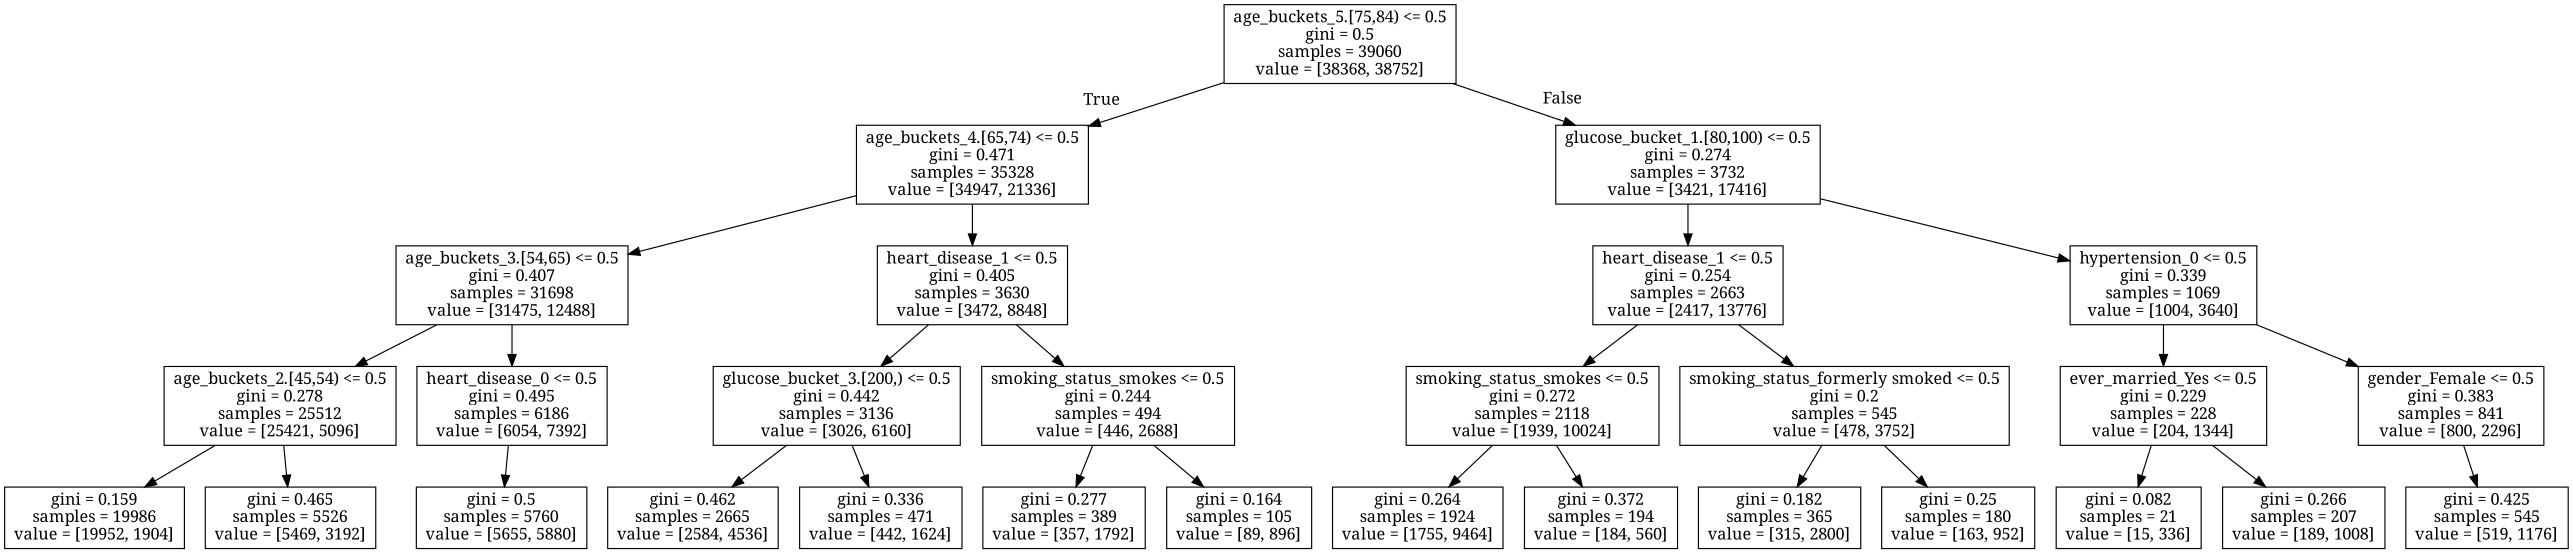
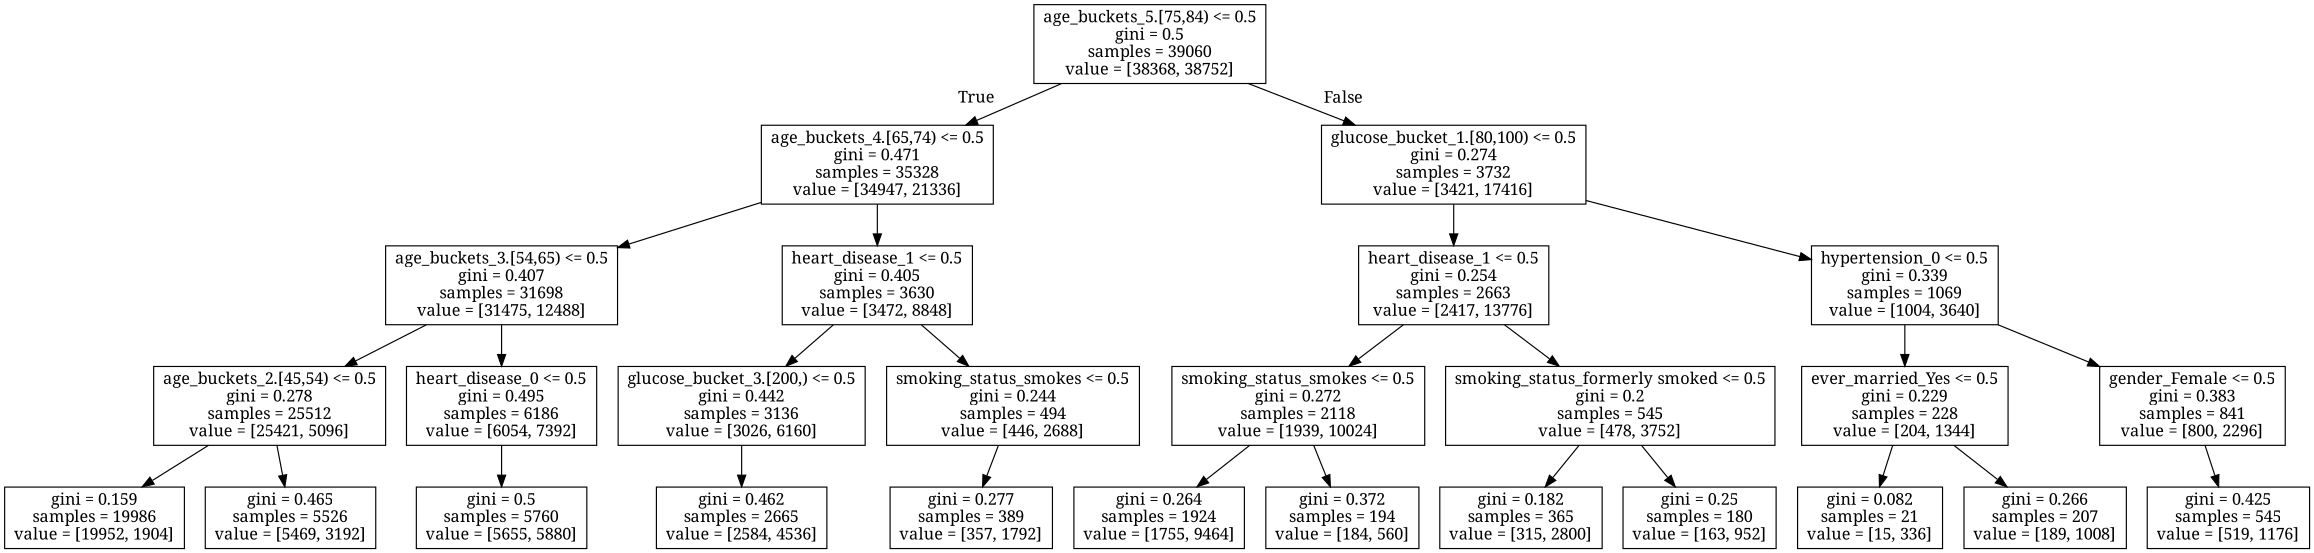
node "gini = 0.336 samples = 471 value = [442, 1624]": removed
node "gini = 0.164 samples = 105 value = [89, 896]": removed
